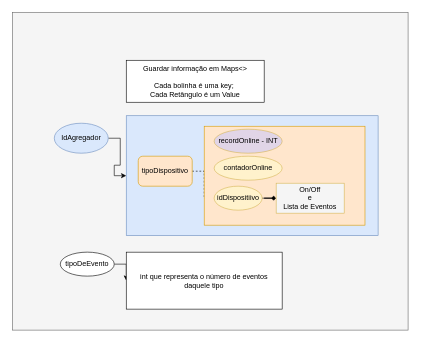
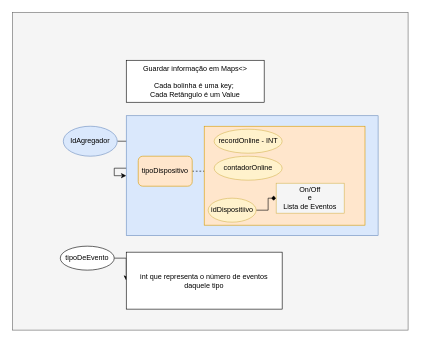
node "IdAgregador": moved (81, 138) -> (90, 141)
node "recordOnline - INT": fillcolor #e1d5e7 -> #fff2cc
node "idDispositiivo": moved (238, 198) -> (232, 210)
node "tipoDeEvento": moved (87, 264) -> (87, 258)
